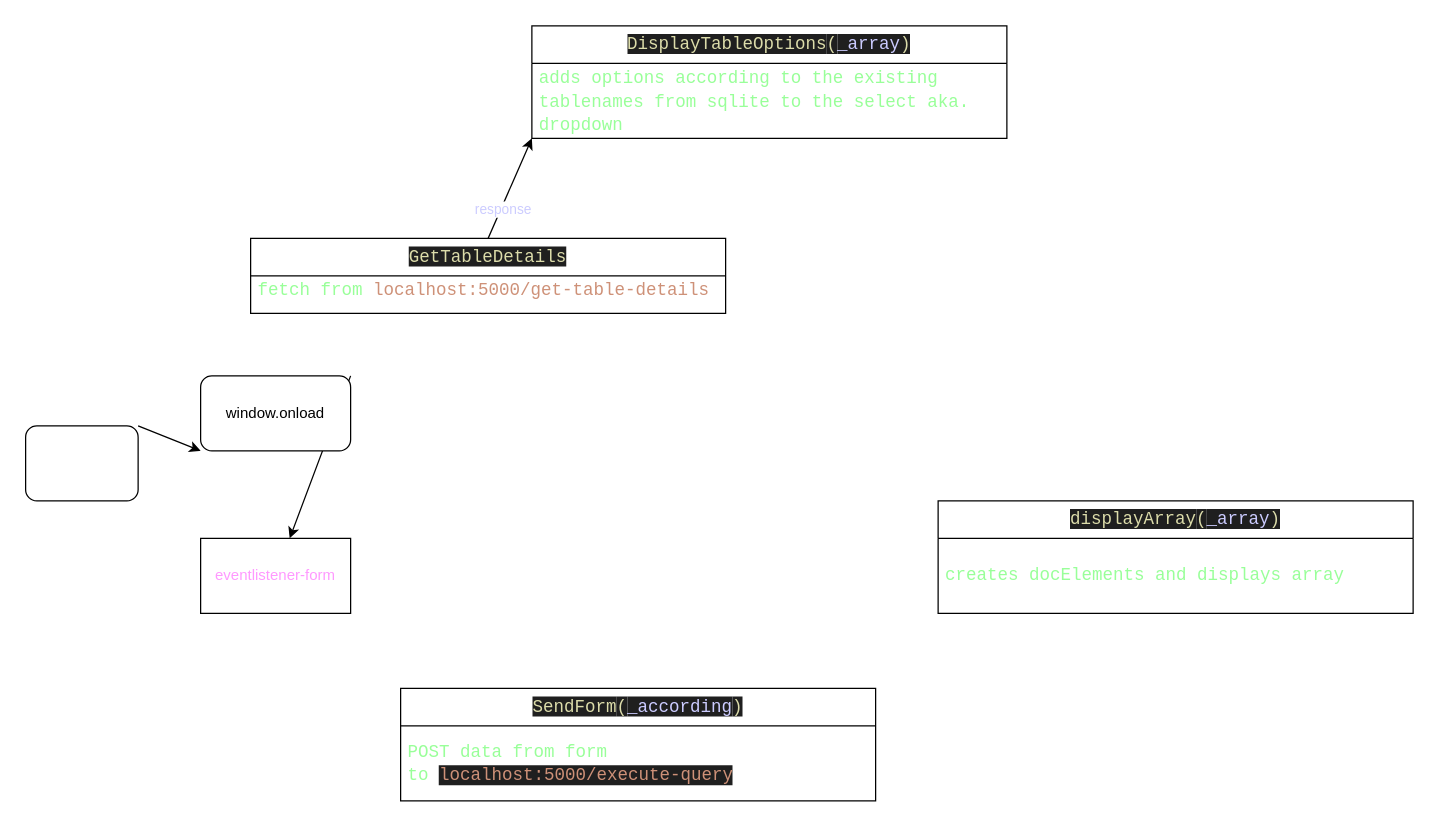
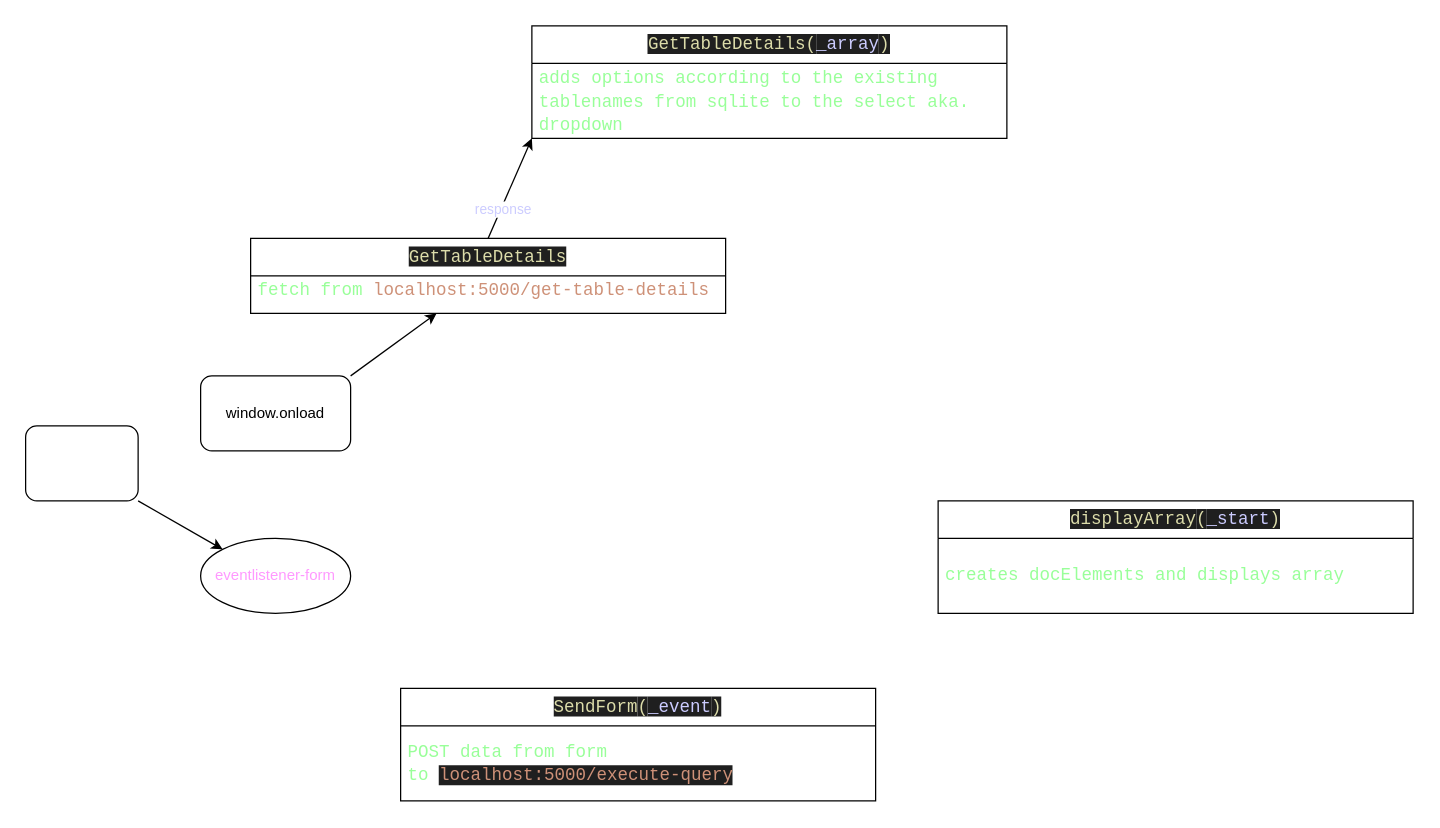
node "DisplayTableOptions(_array)": label "DisplayTableOptions(_array)" -> "GetTableDetails(_array)"
edge "start" -> "window.onload": removed
edge "window.onload" -> "eventlistener-form": now "window.onload" -> "GetTableDetails"
node "displayArray(_array)": label "displayArray(_array)" -> "displayArray(_start)"
edge "start" -> "eventlistener-form": added
node "eventlistener-form": shape rectangle -> ellipse
node "SendForm(_according)": label "SendForm(_according)" -> "SendForm(_event)"
